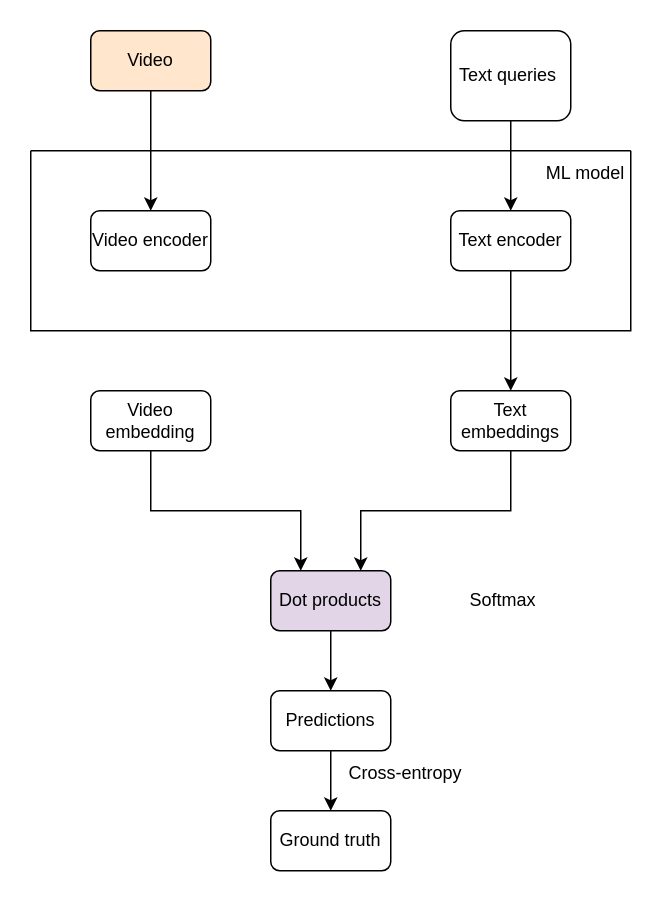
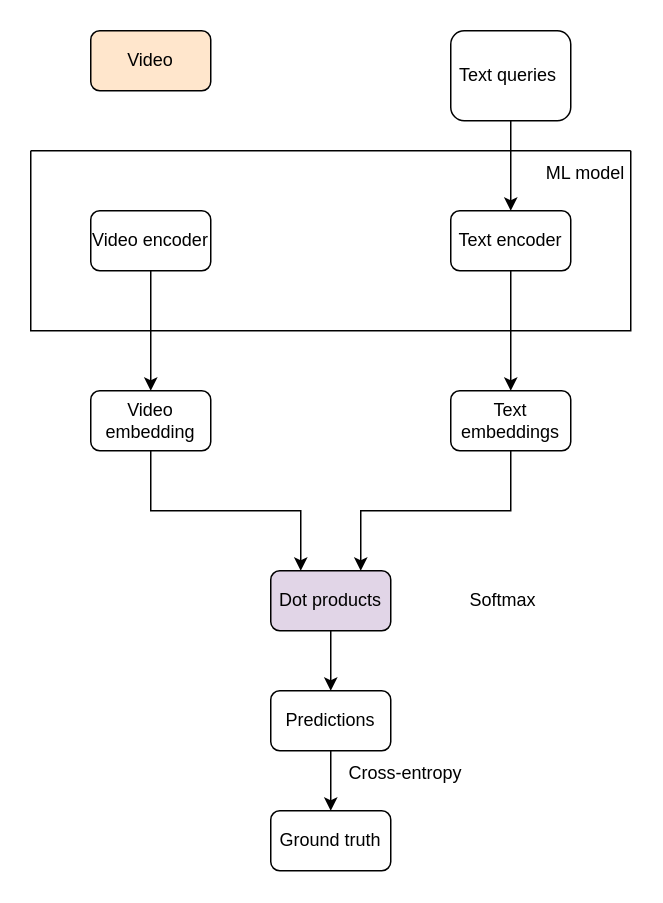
edge "Video" -> "Video encoder": removed
edge "Video encoder" -> "Video embedding": added
